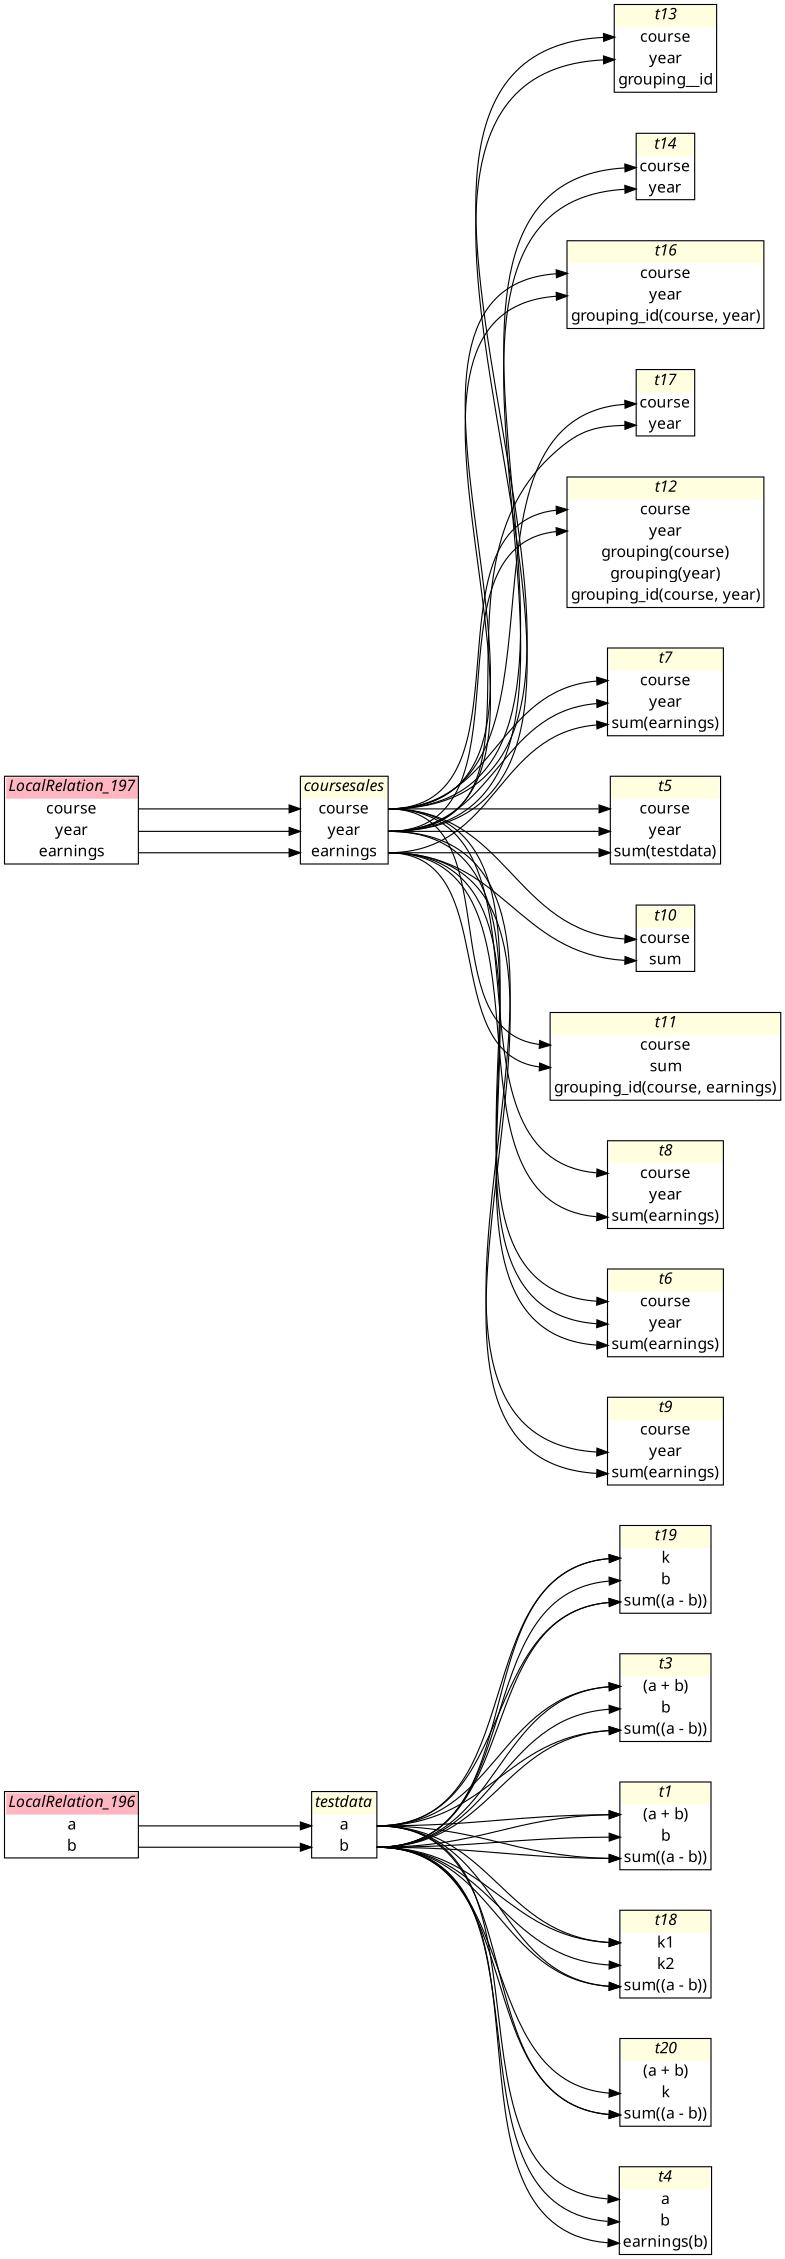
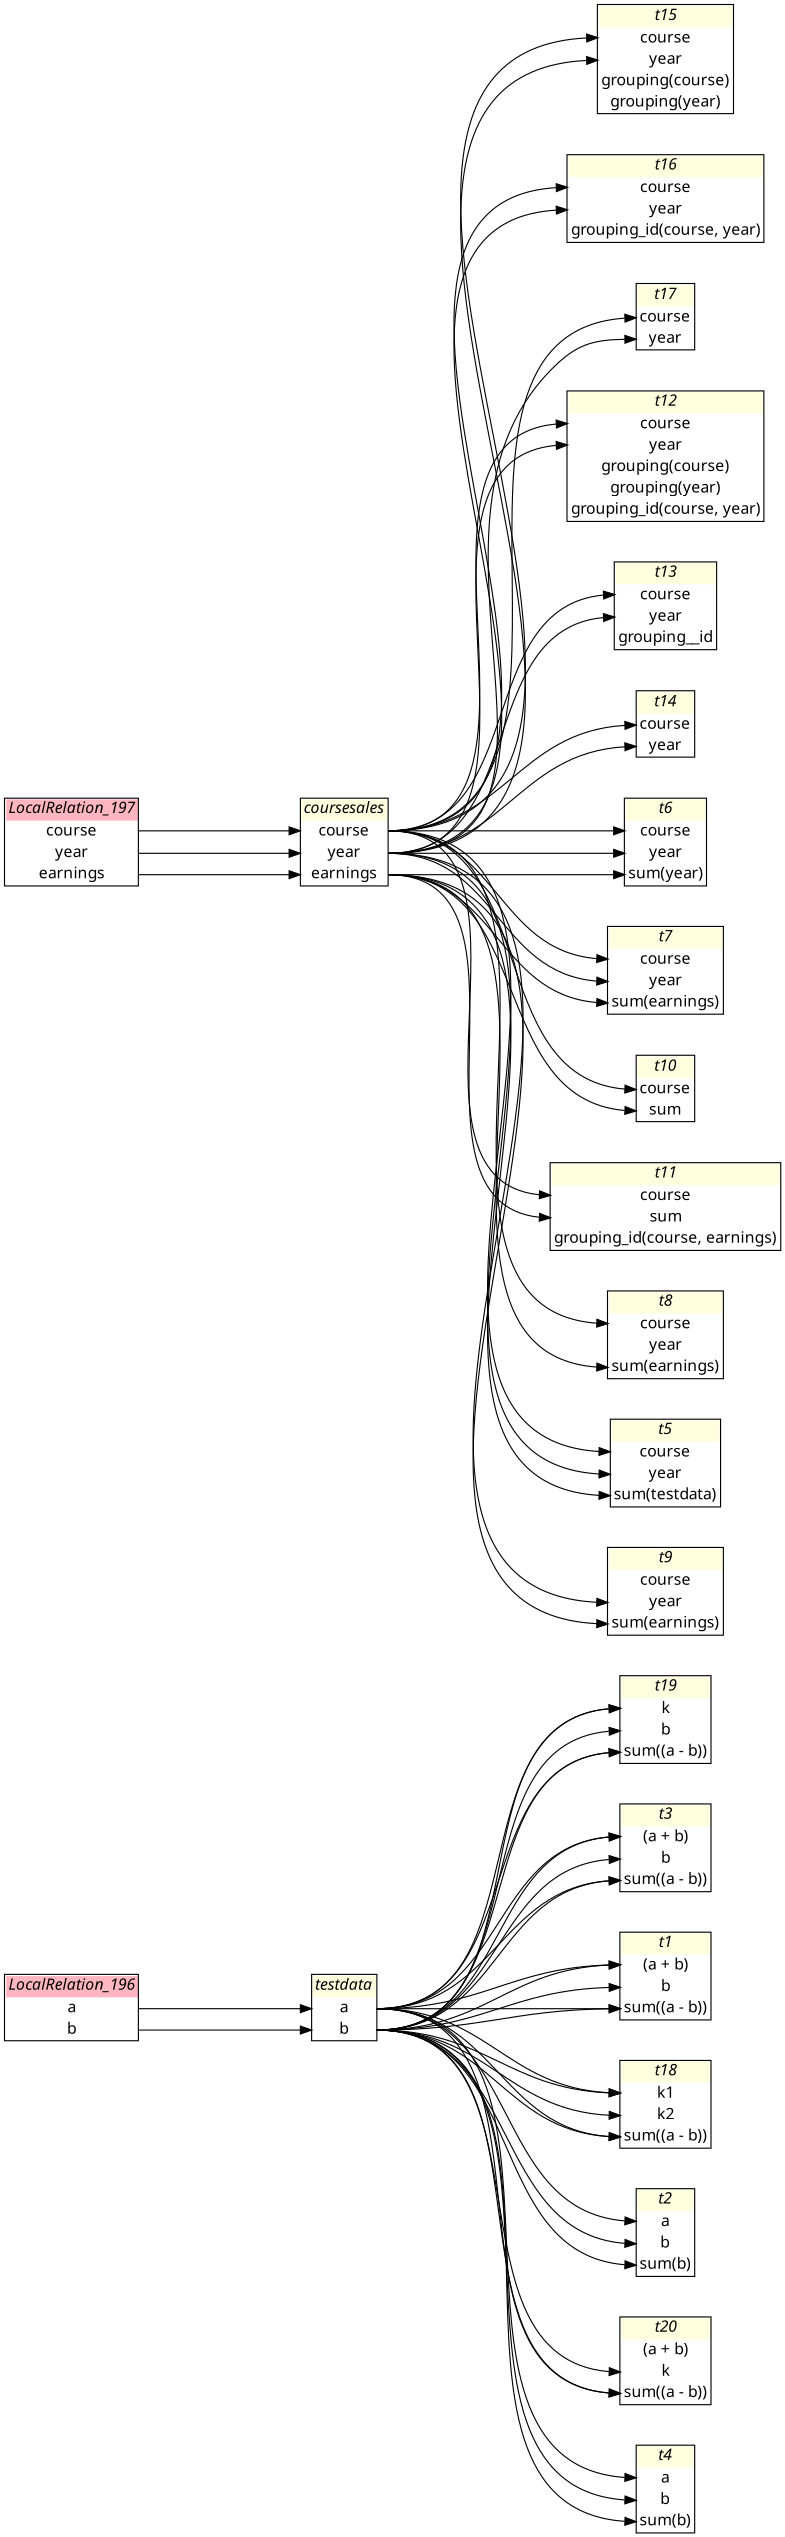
node "t15": added
node "t6": text "sum(earnings)" -> "sum(year)"
node "t2": added
node "t4": text "earnings(b)" -> "sum(b)"
